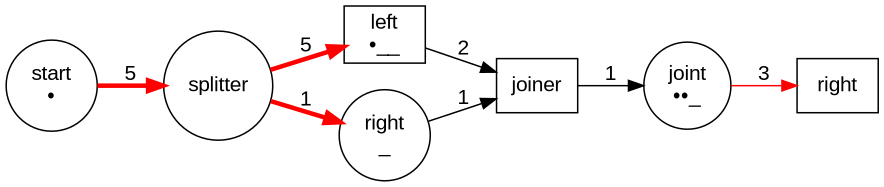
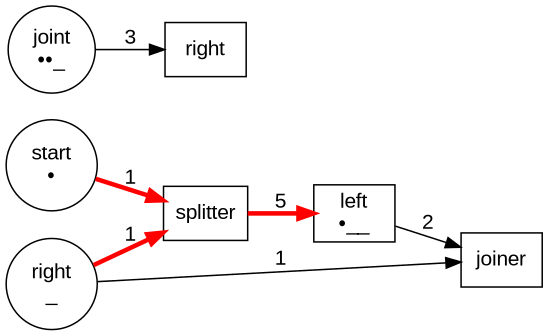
edge "start •" -> "splitter": label "5" -> "1"
node "splitter": shape circle -> box
edge "joiner" -> "joint ••_": removed, label "1"
edge "joint ••_" -> "right": color red -> black
edge "splitter" -> "right _": reversed
